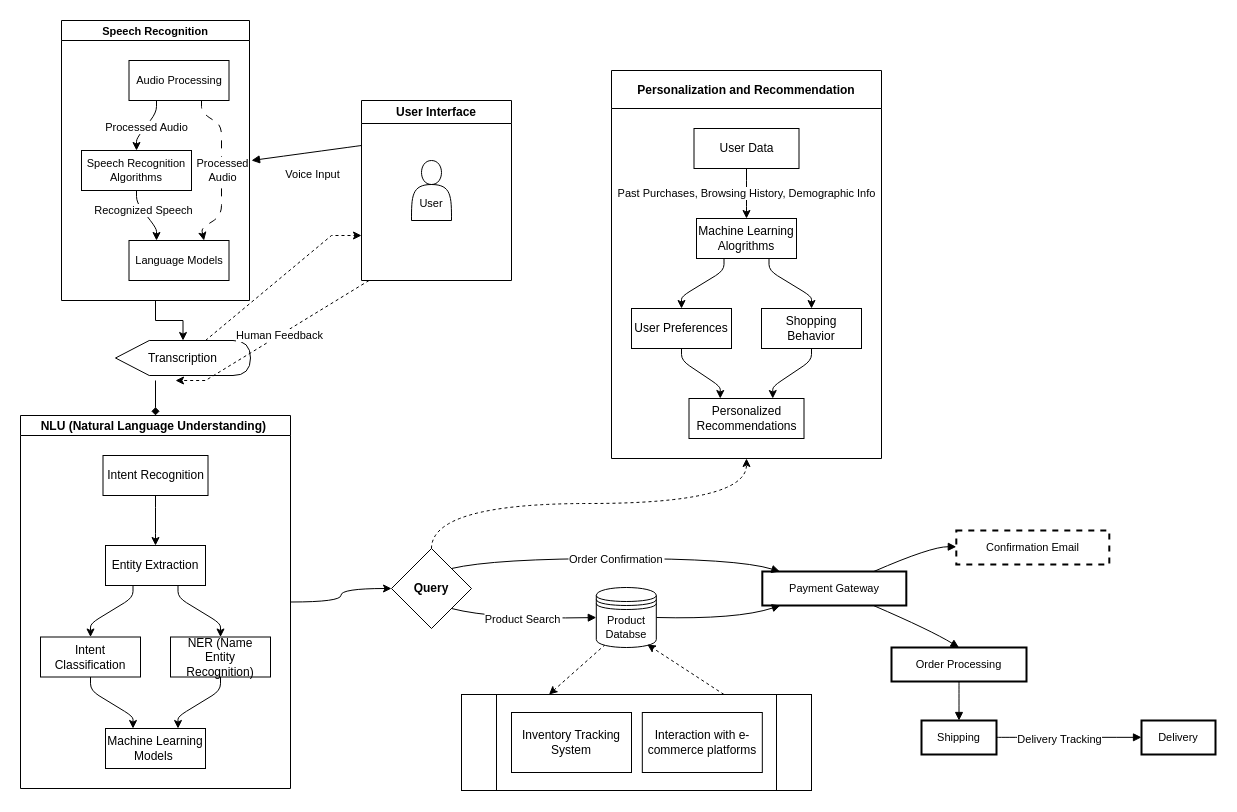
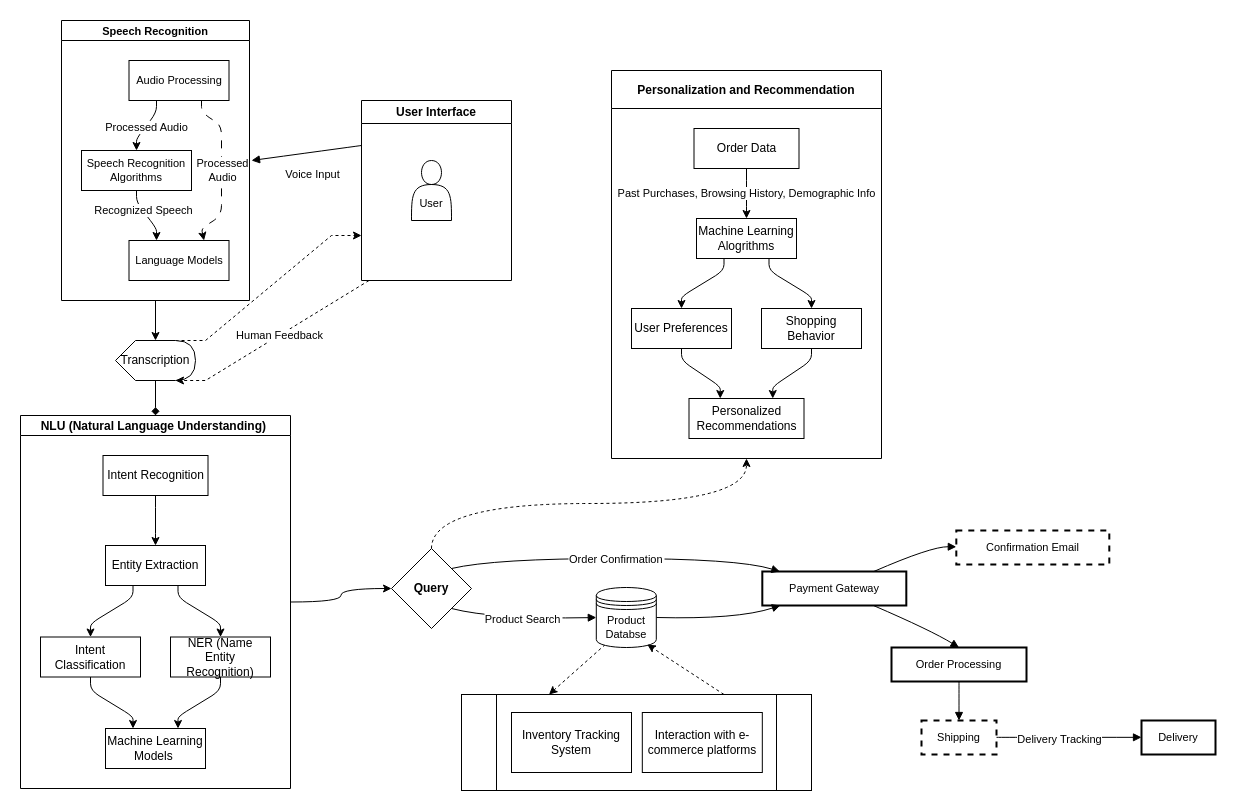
node "User Data": label "User Data" -> "Order Data"
node "Transcription": size 135x35 -> 80x40
node "Shipping": style solid -> dashed
